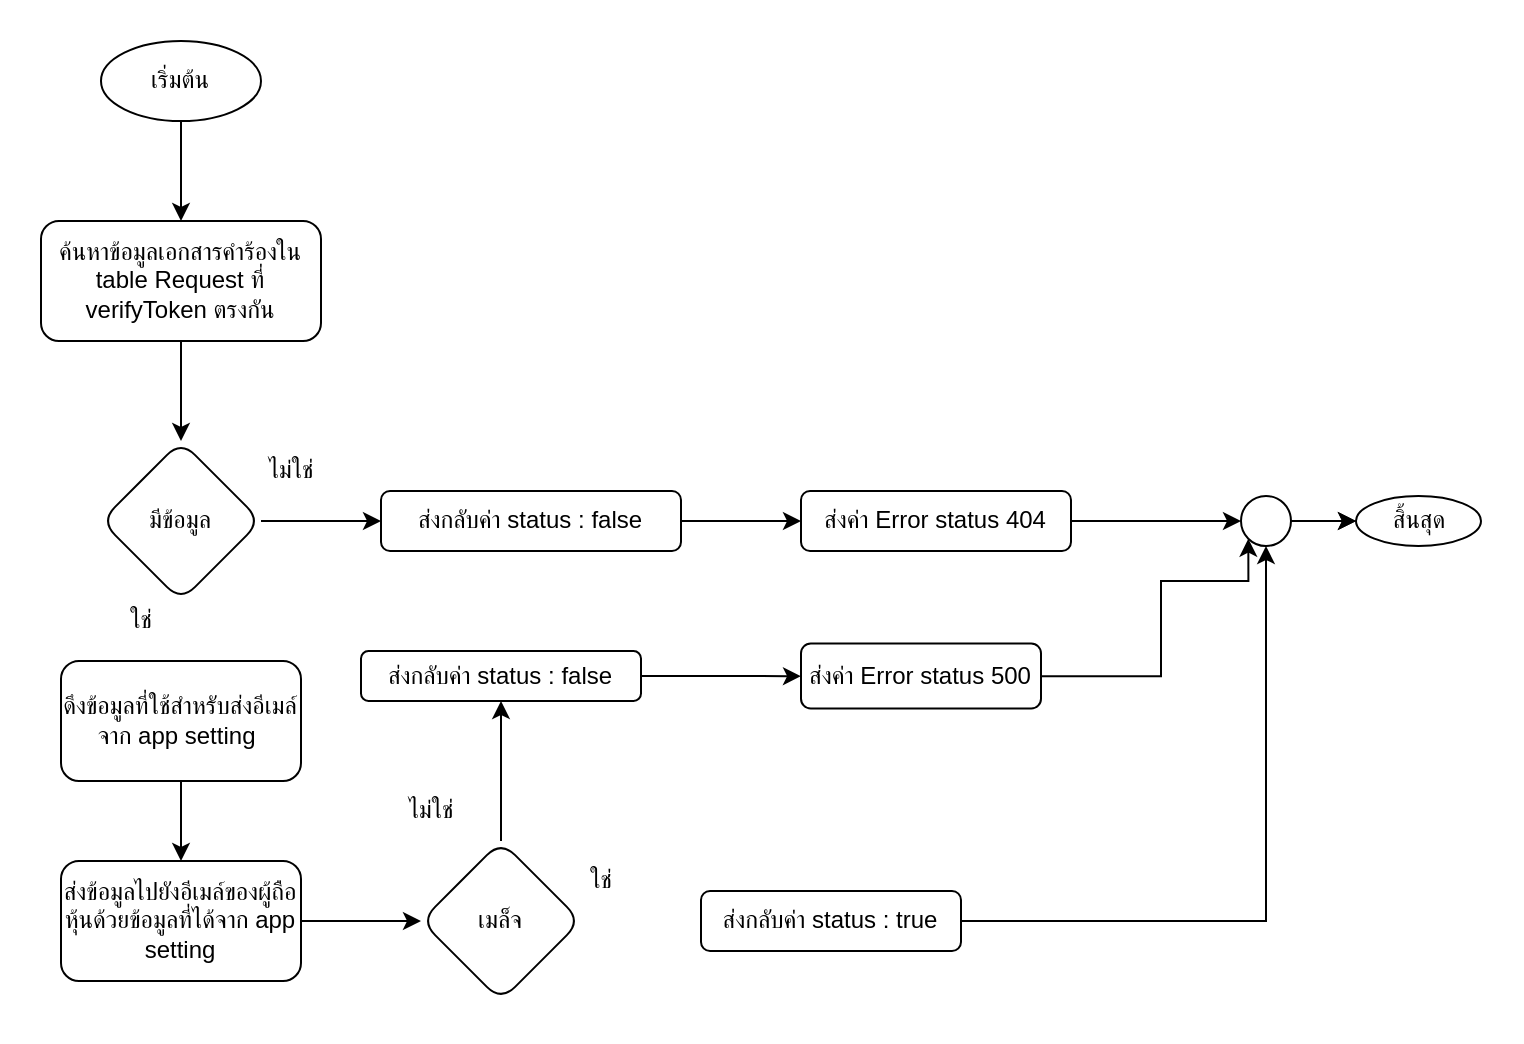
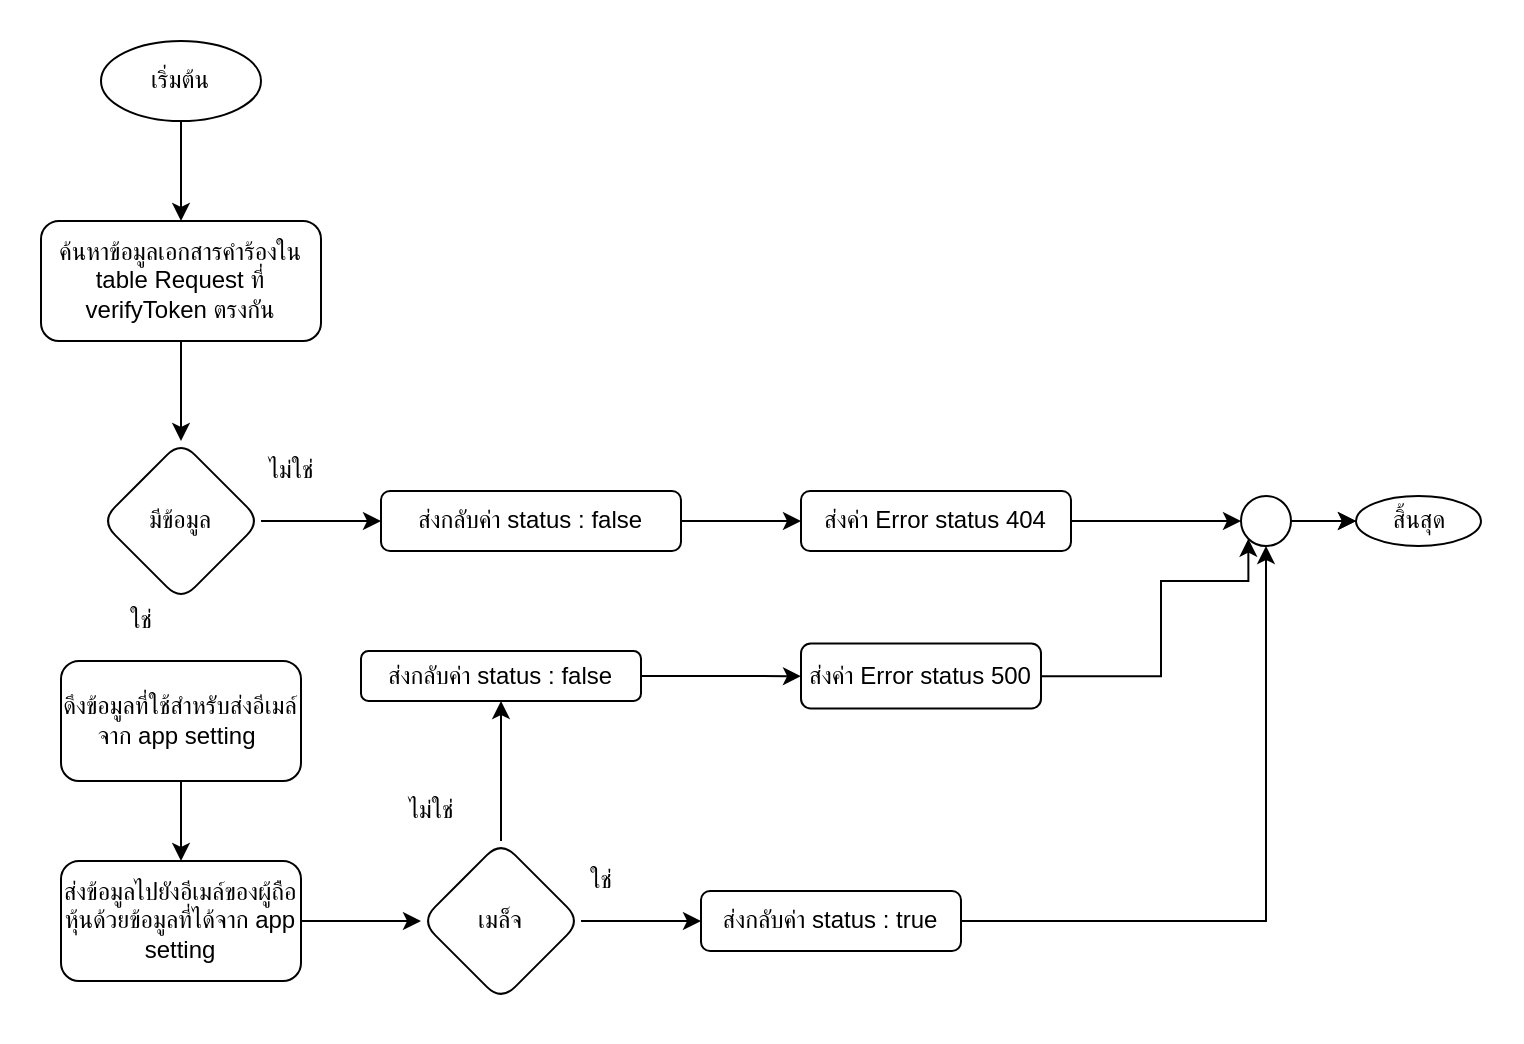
edge "เมล็จ" -> "ส่งกลับค่า status : true": added
